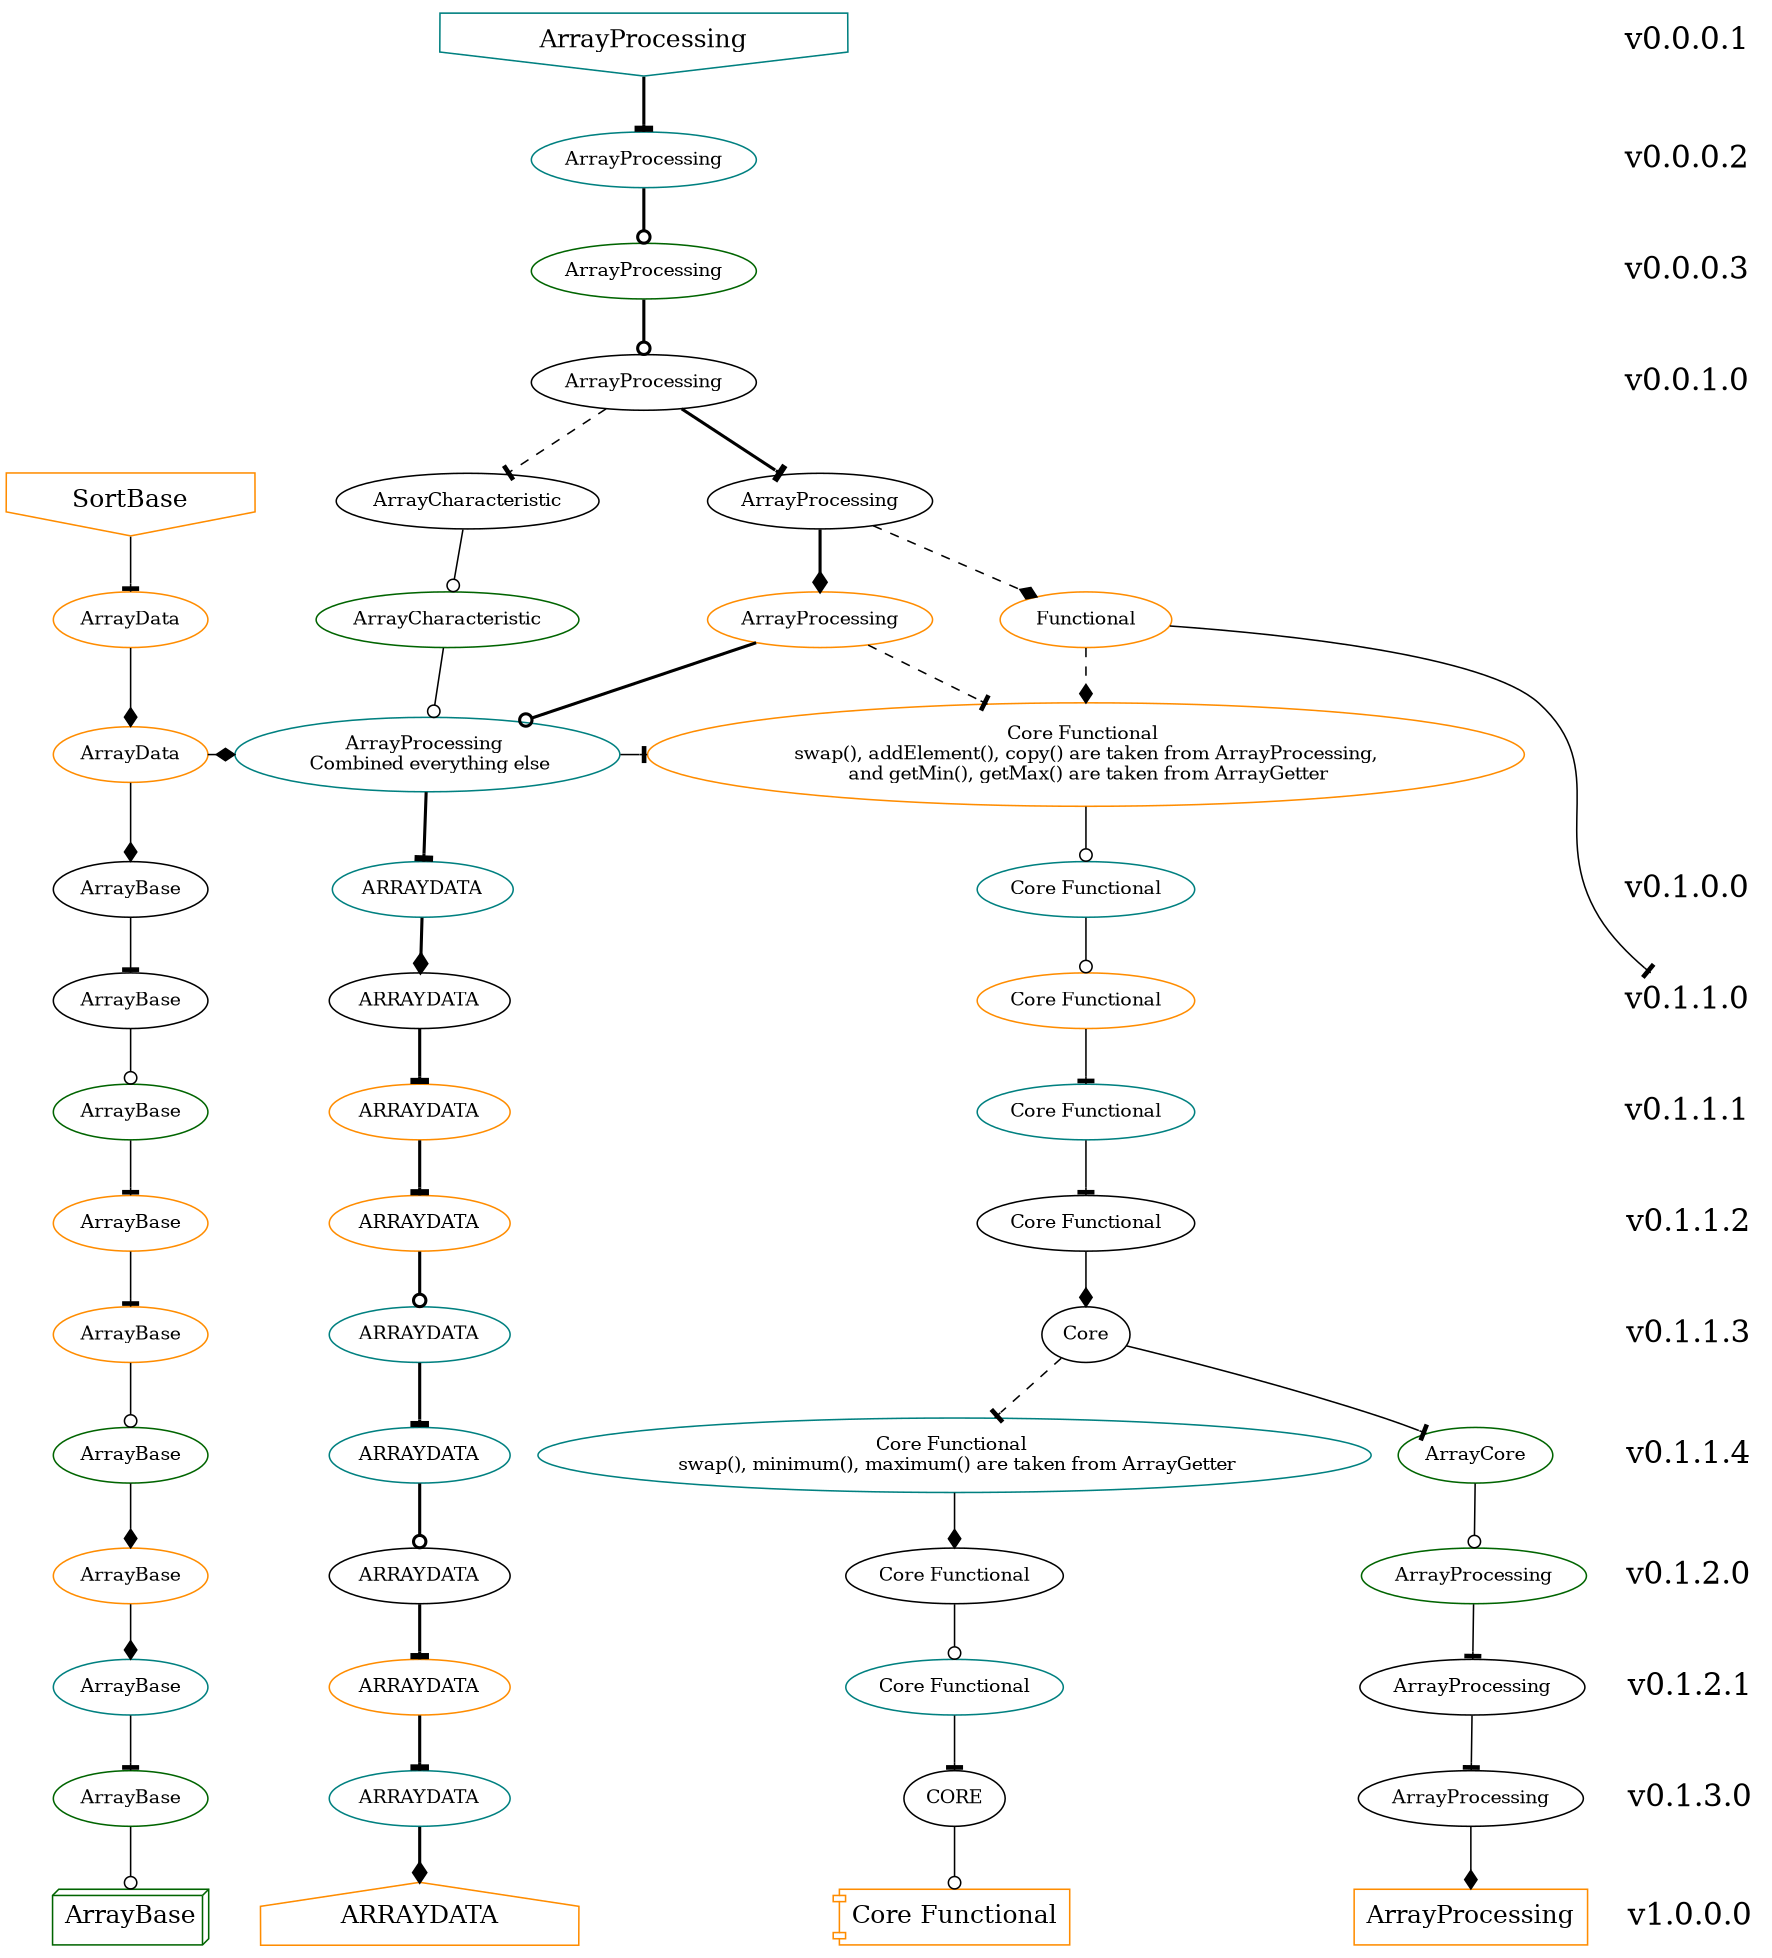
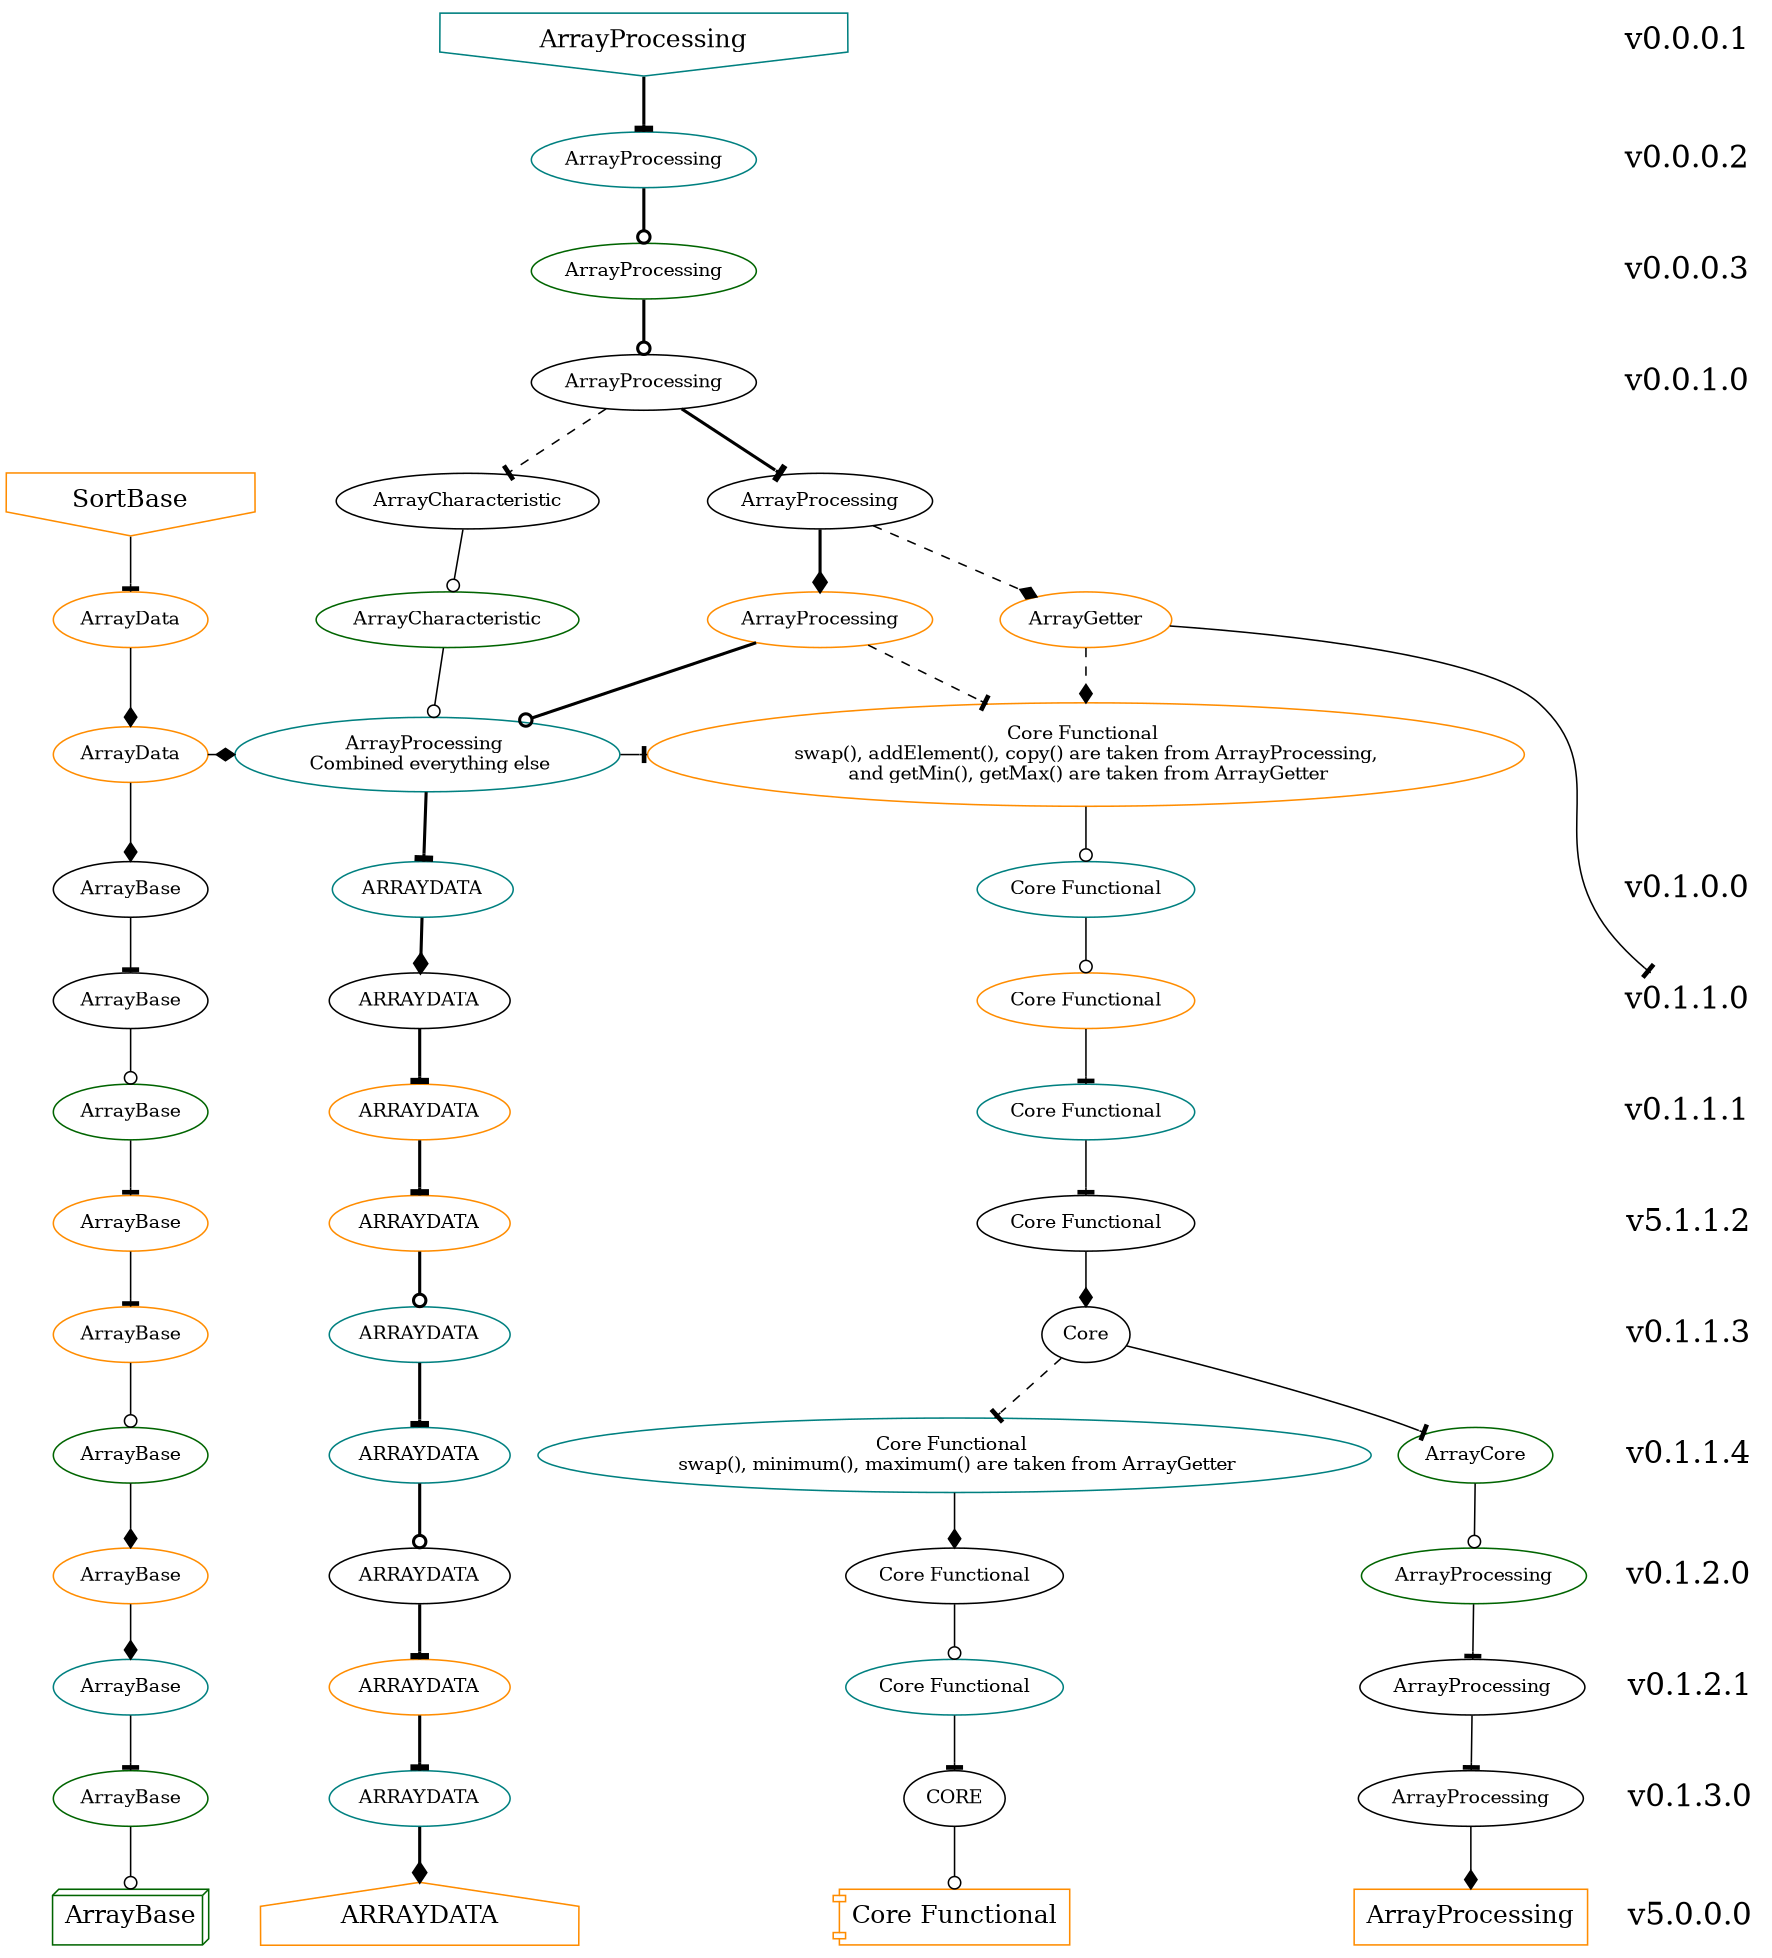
node "Functional": label "Functional" -> "ArrayGetter"
node "v0.1.1.2": label "v0.1.1.2" -> "v5.1.1.2"
node "v1.0.0.0": label "v1.0.0.0" -> "v5.0.0.0"
